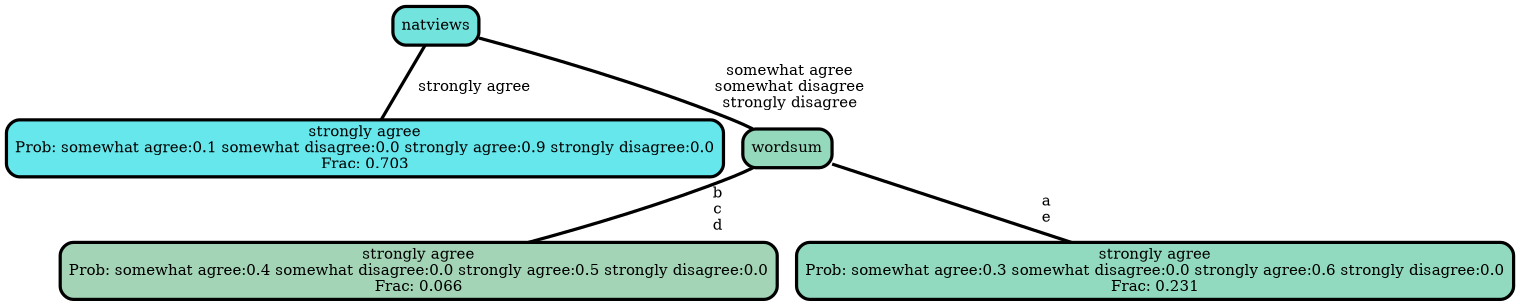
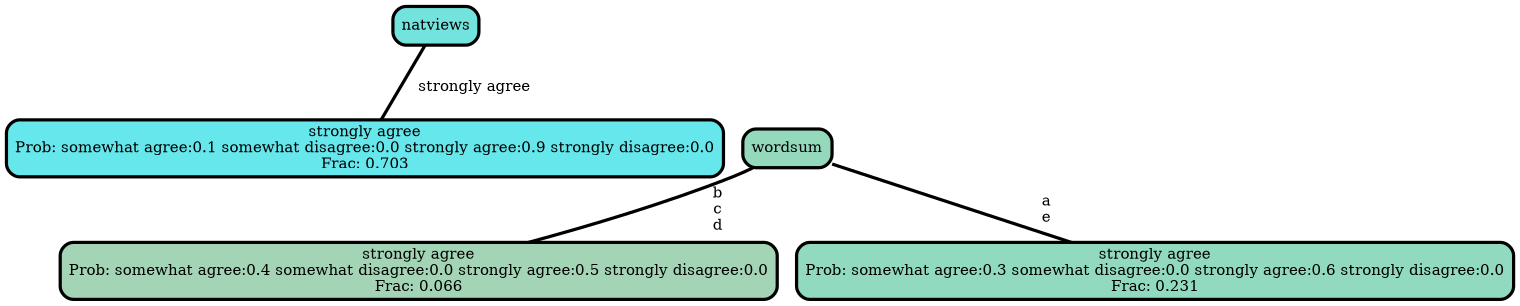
edge "natviews" -- "wordsum": removed, label "somewhat agree somewhat disagree strongly disagree"
